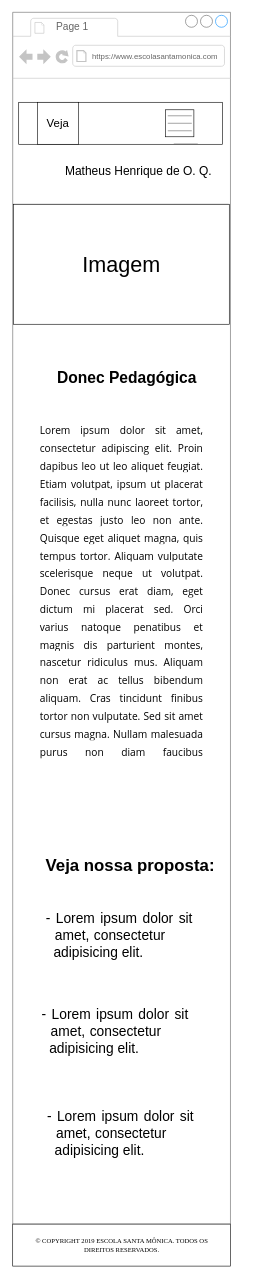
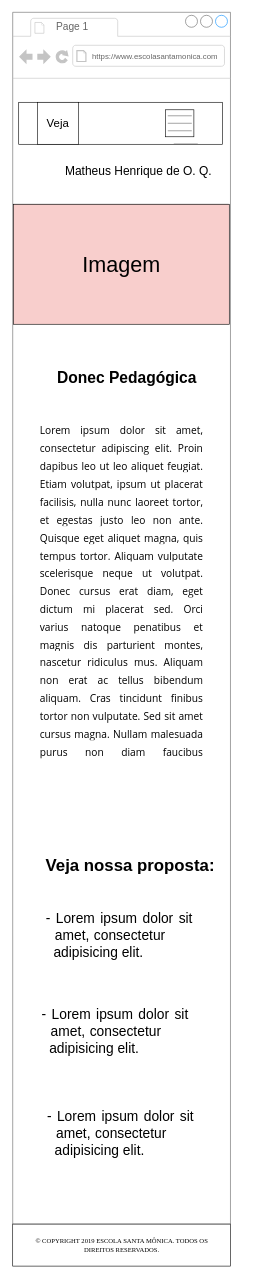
node "Imagem": fillcolor #ffffff -> #f8cecc
